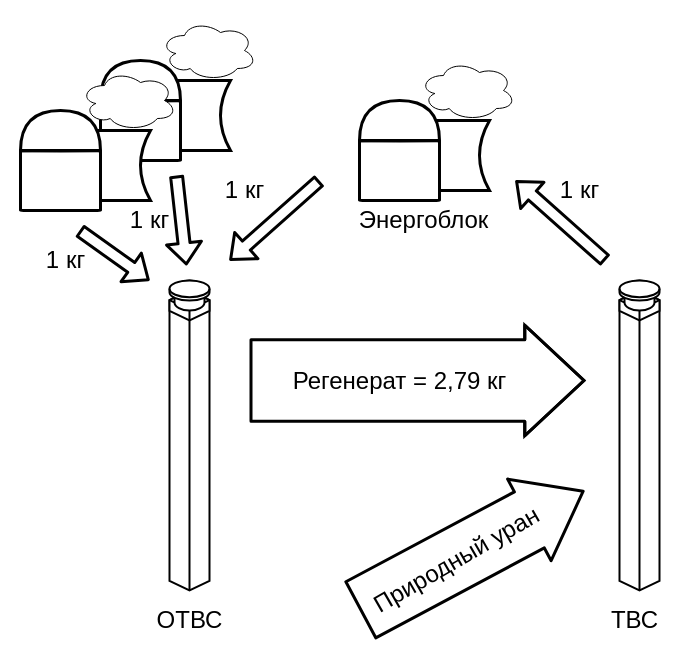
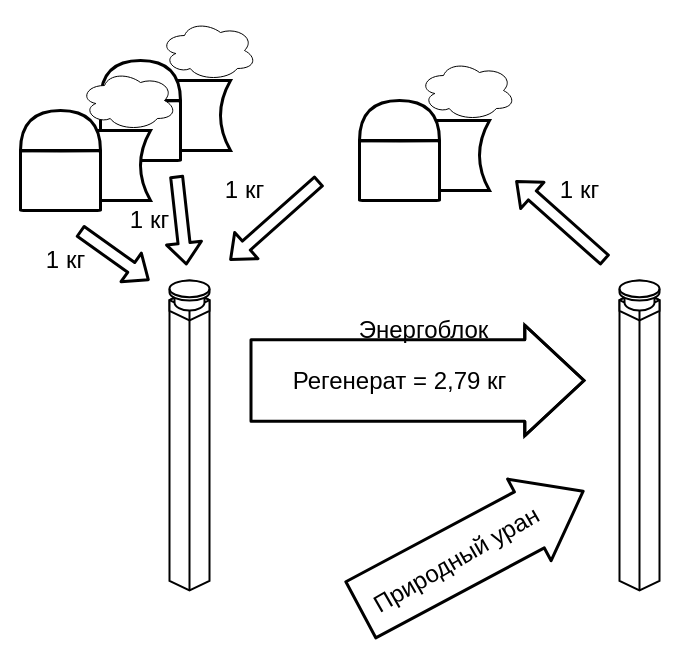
node "Энергоблок": moved (424, 221) -> (424, 331)
node "ОТВС": removed
node "ТВС": removed
